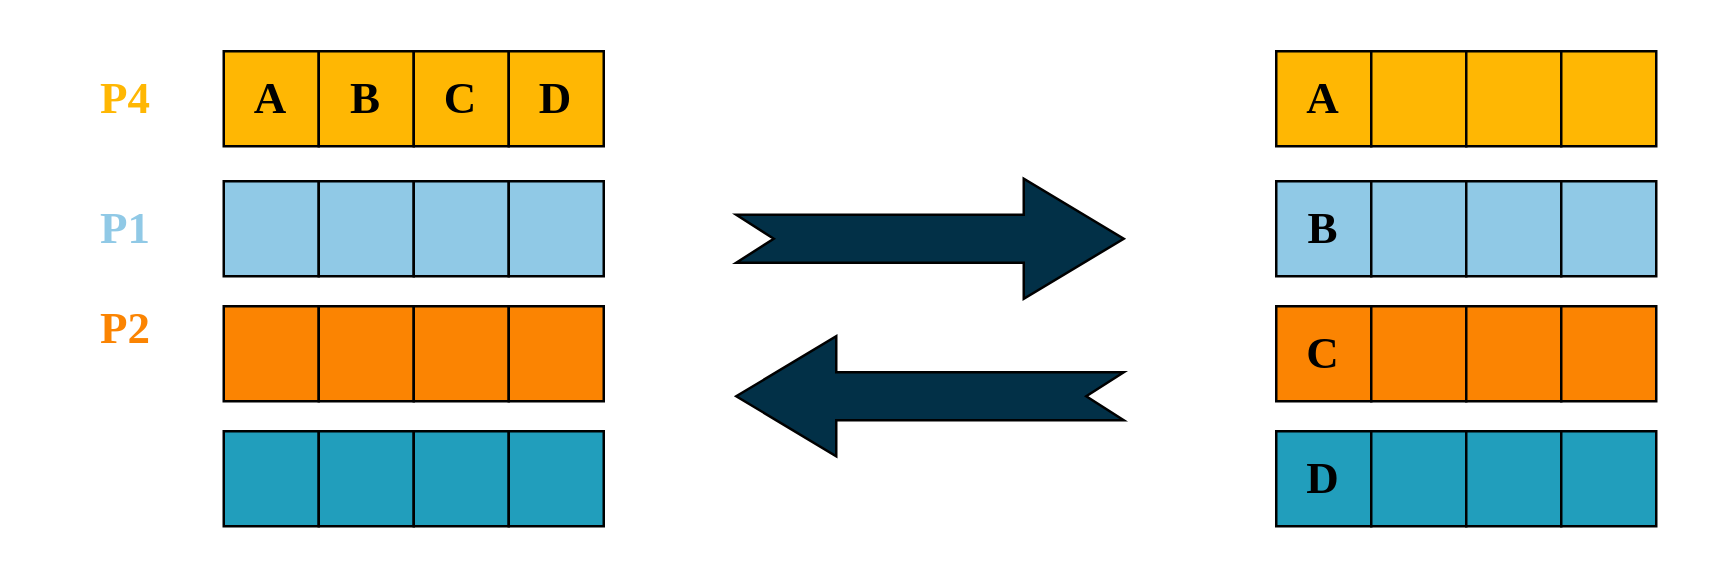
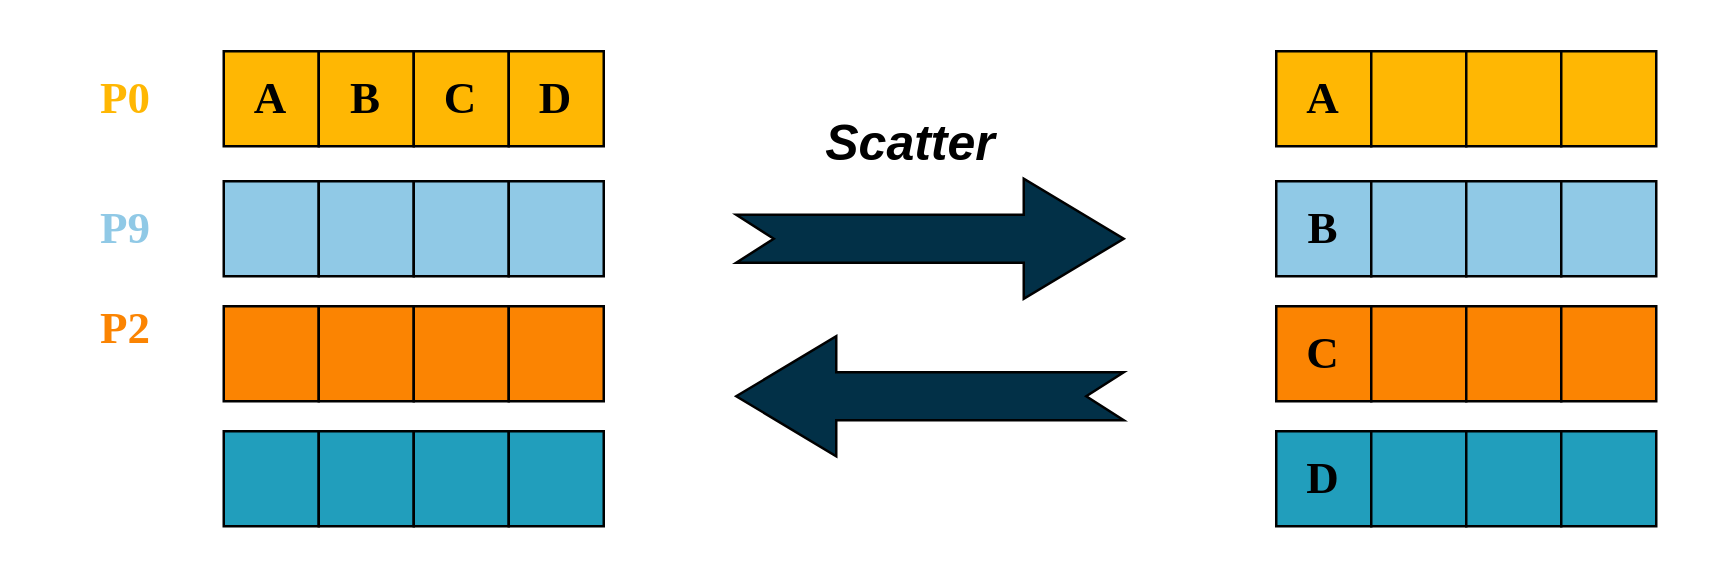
node "P4": label "P4" -> "P0"
node "Scatter": added
node "P1": label "P1" -> "P9"
